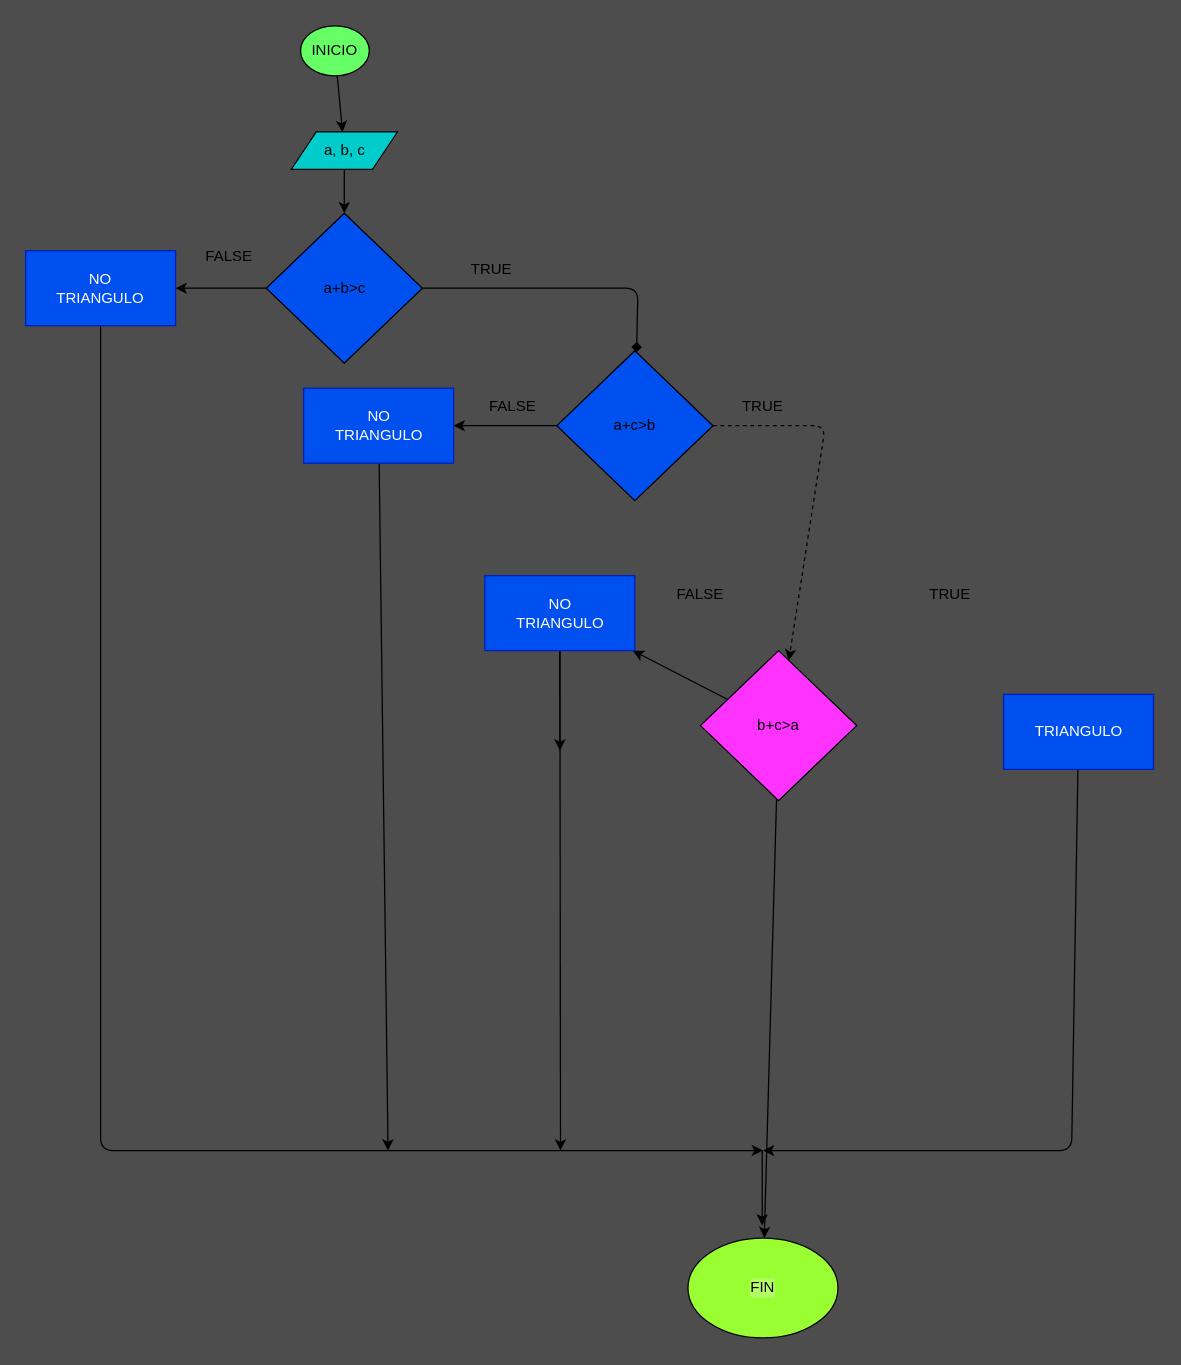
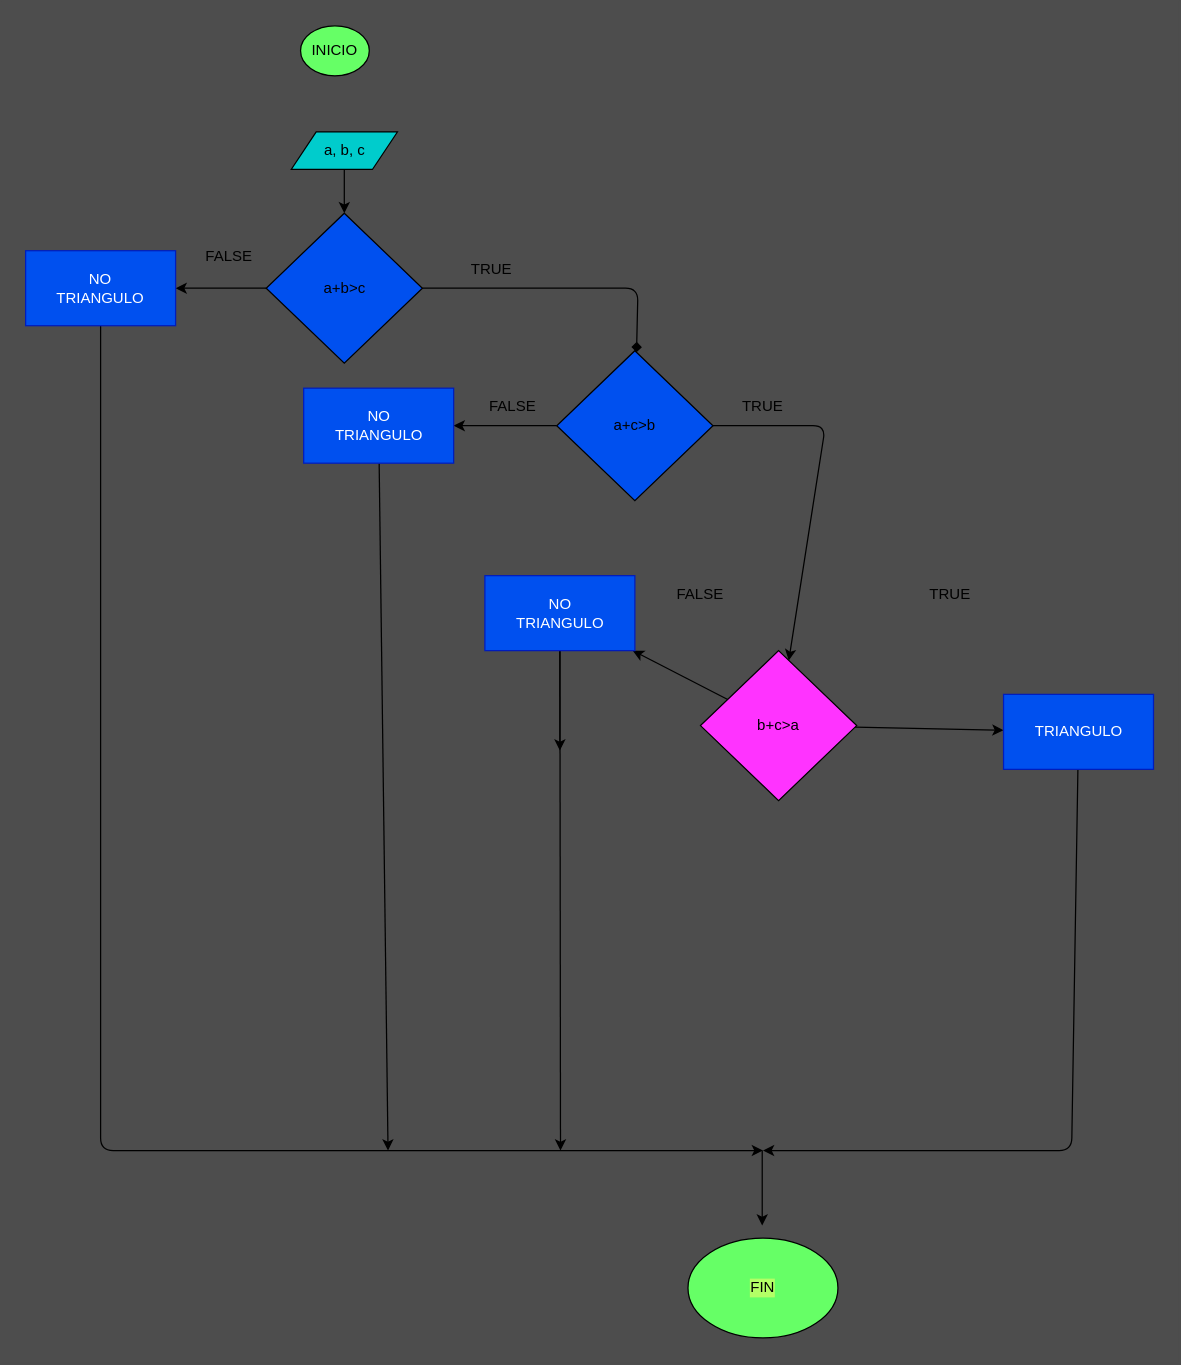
edge "INICIO" -> "a, b, c": removed
edge "a+c>b" -> "b+c>a": style dashed -> solid
edge "b+c>a" -> "FIN": now "b+c>a" -> "TRIANGULO"
node "FIN": fillcolor #99ff33 -> #66ff66
